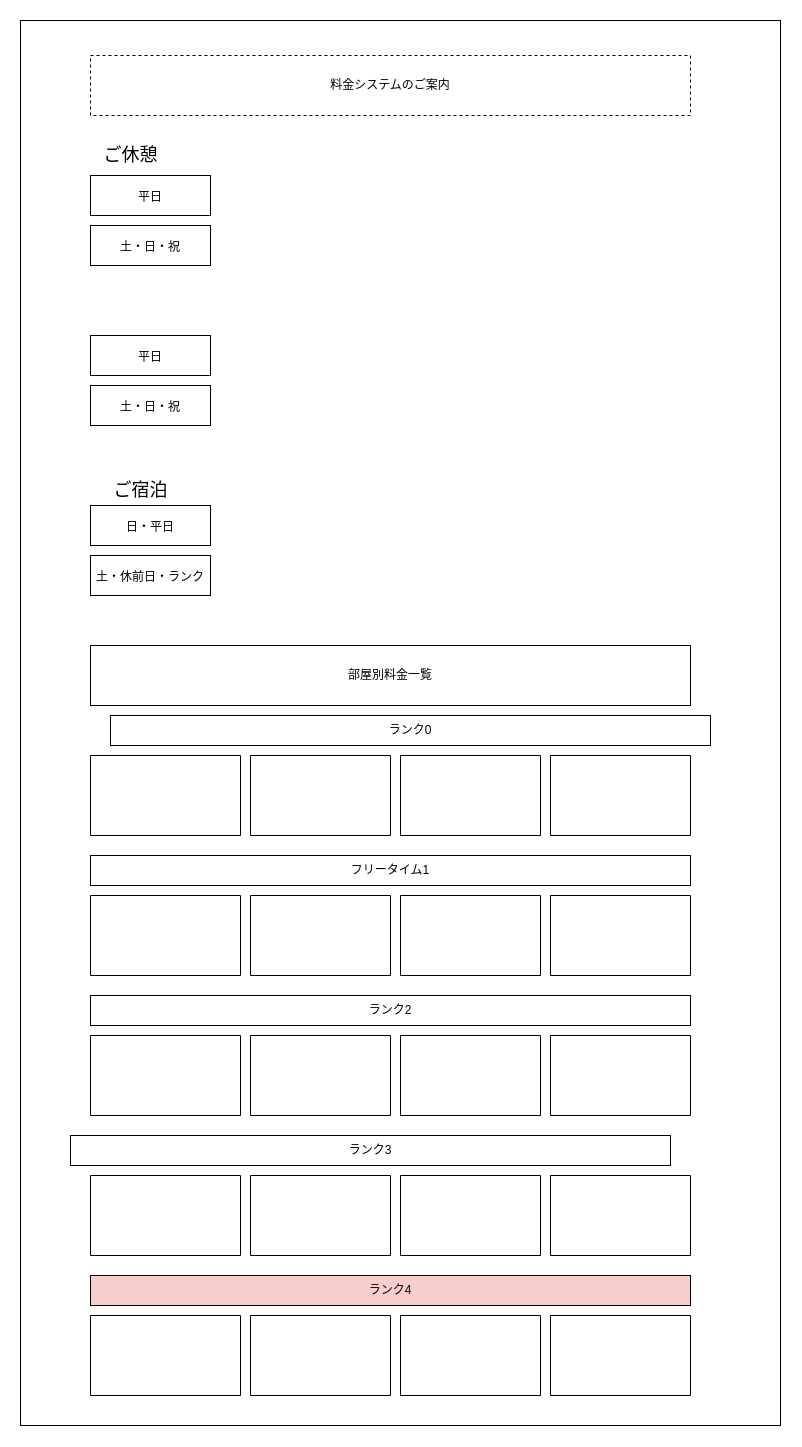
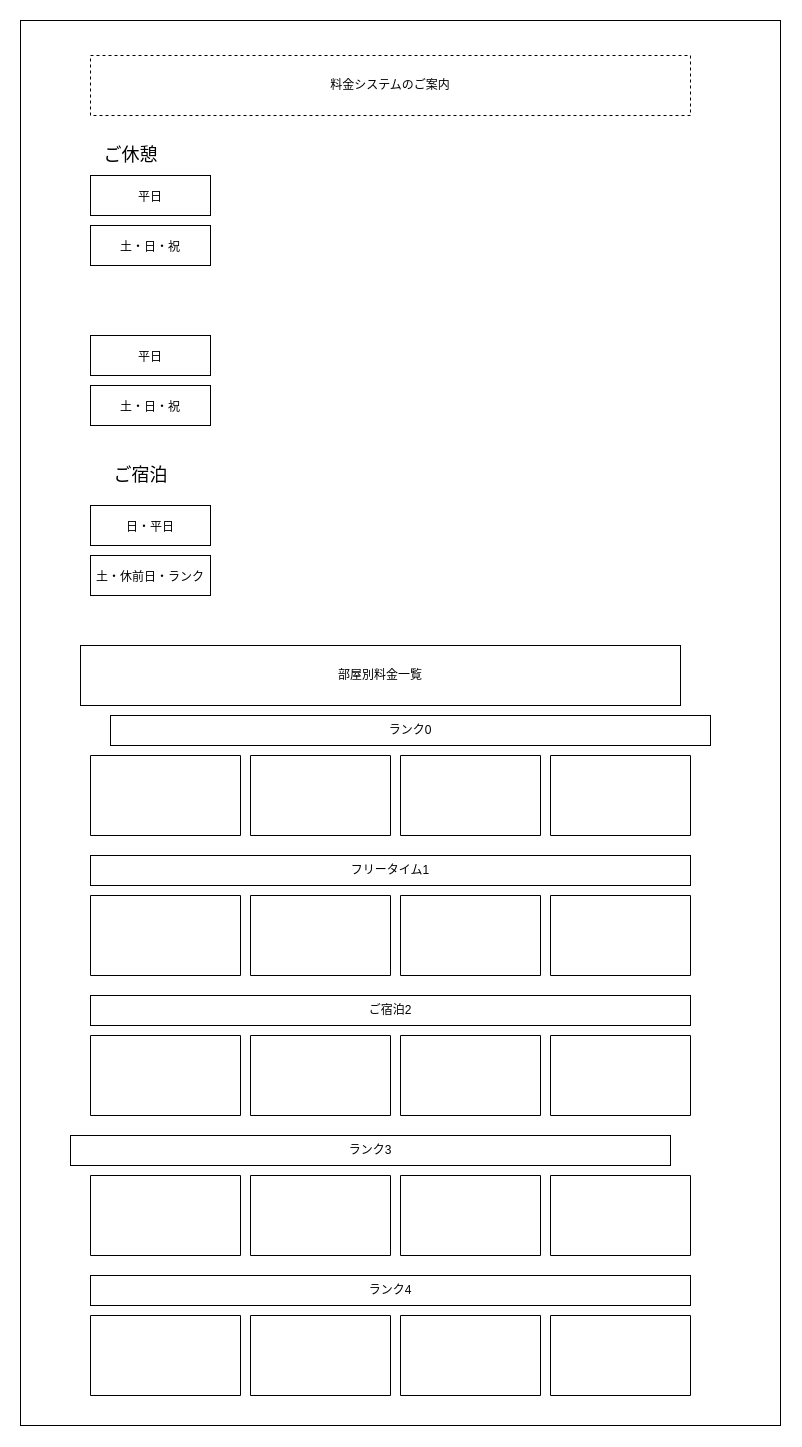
node "ご宿泊": moved (141, 491) -> (141, 476)
node "部屋別料金一覧": moved (391, 676) -> (381, 676)
node "ランク2": label "ランク2" -> "ご宿泊2"
node "ランク4": fillcolor #f8cecc -> #ffffff
